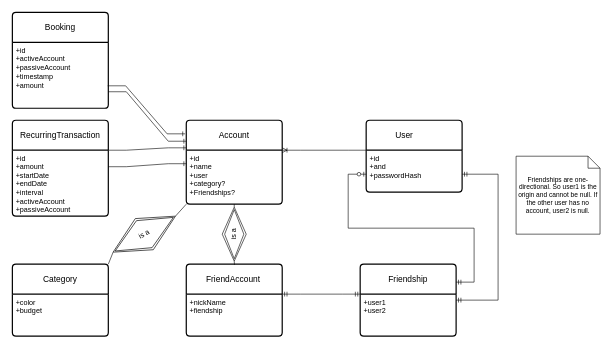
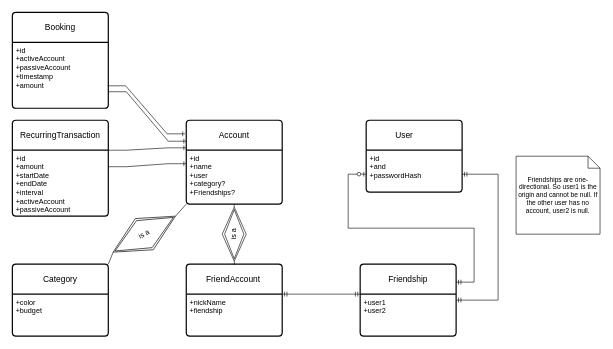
edge "+id +and +passwordHash" -> "+id +name +user +category? +Friendships?": removed
